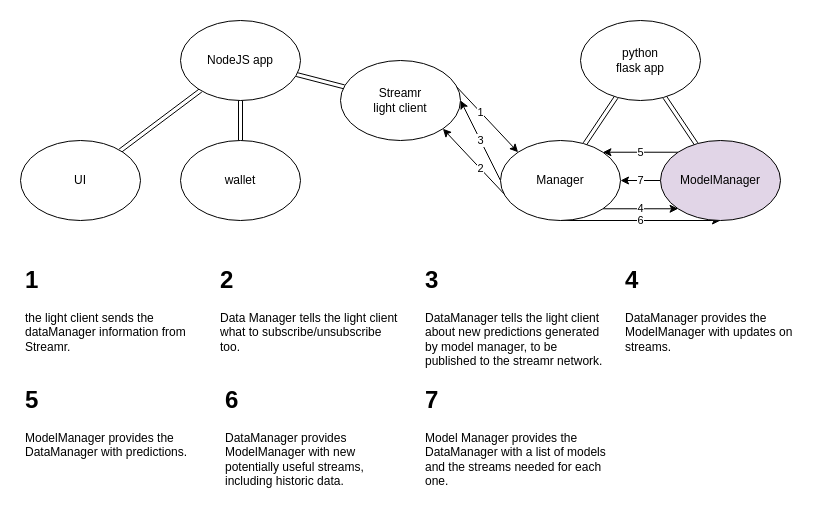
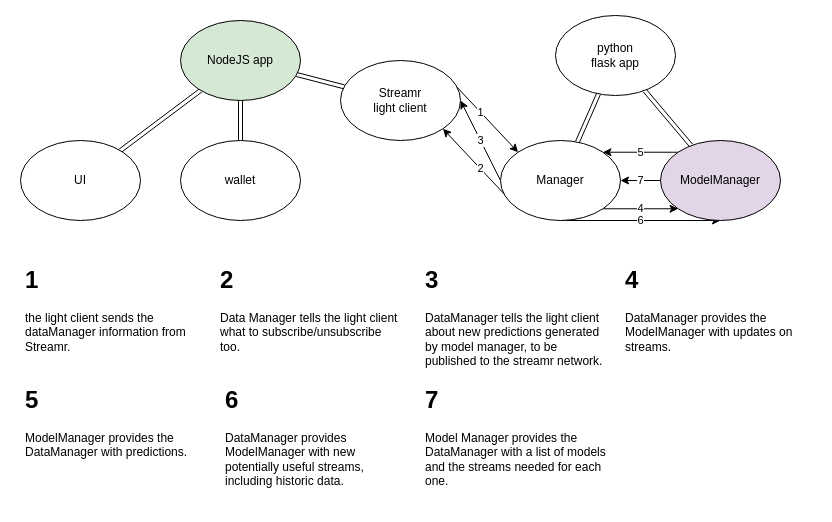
node "NodeJS app": fillcolor #ffffff -> #d5e8d4
node "python flask app": moved (641, 61) -> (616, 56)
